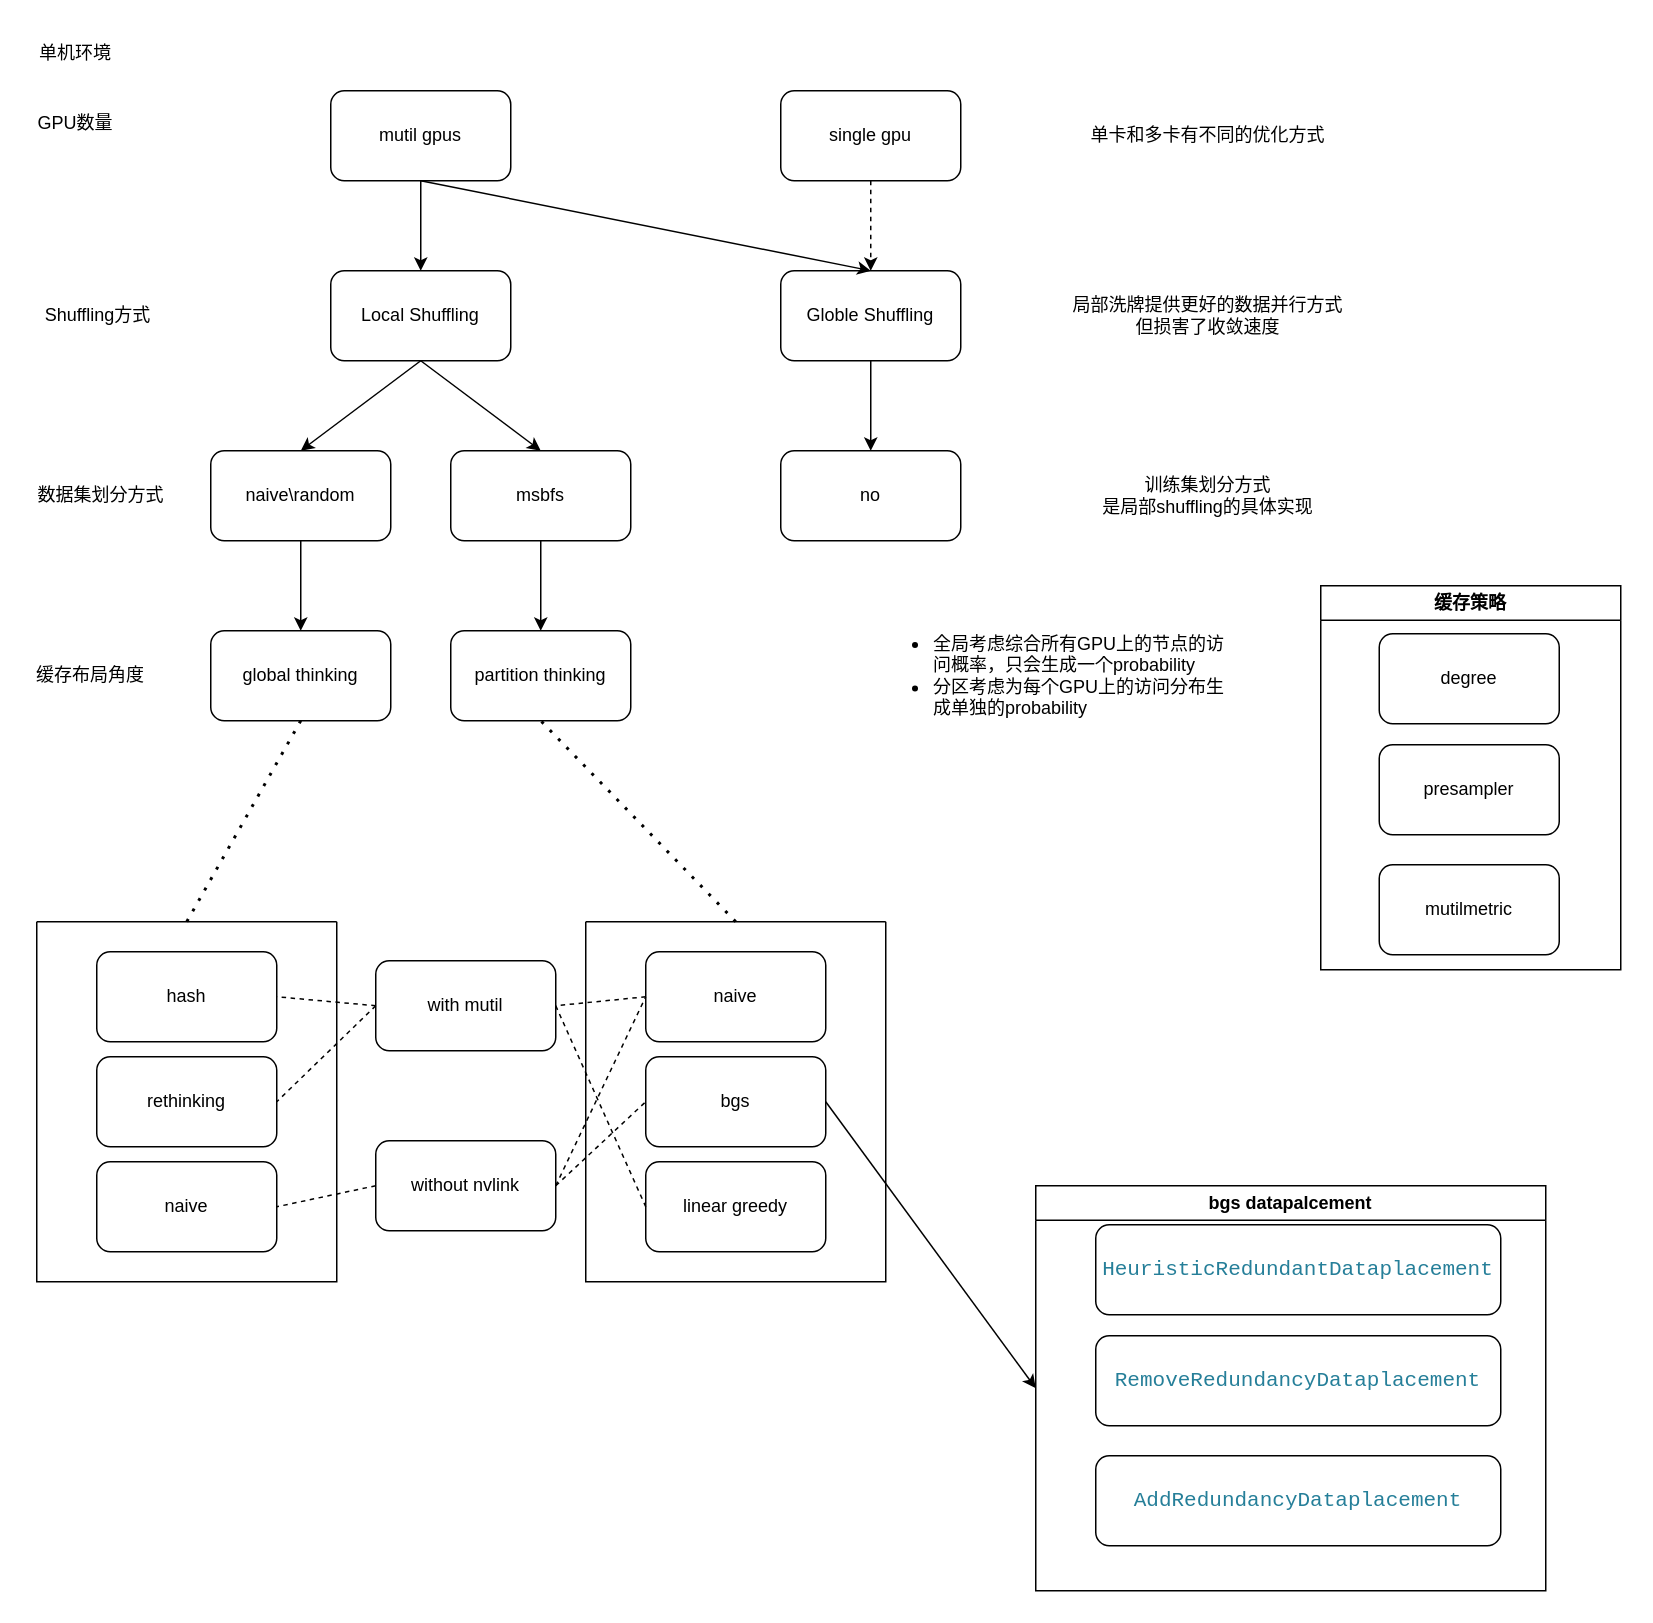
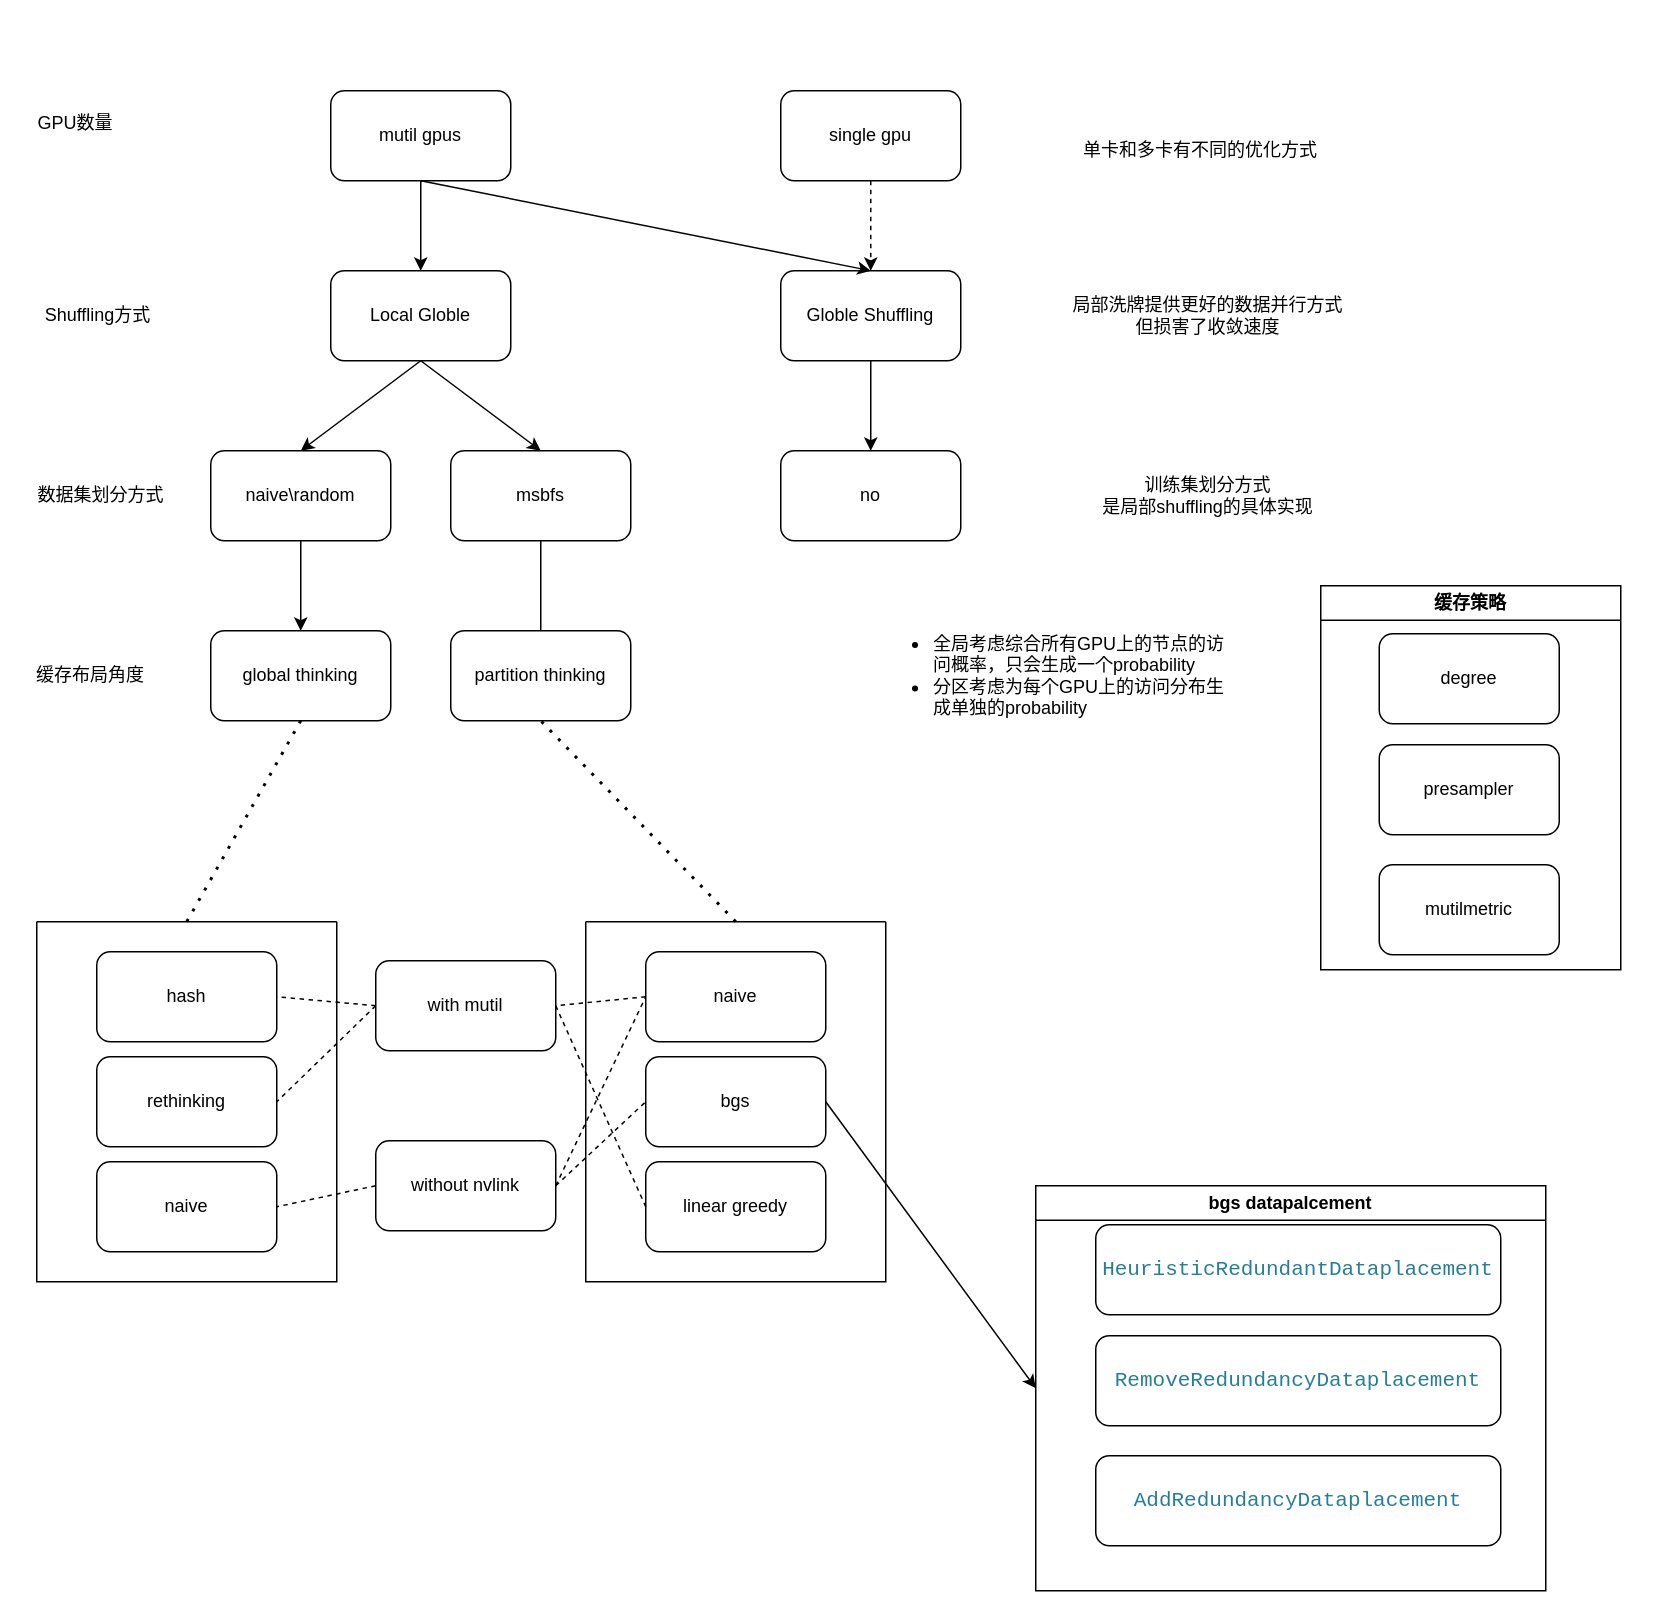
node "单机环境": removed
node "单卡和多卡有不同的优化方式": moved (1208, 136) -> (1201, 151)
node "Local Shuffling": label "Local Shuffling" -> "Local Globle"
edge "msbfs" -> "partition thinking": arrowhead classic -> none
